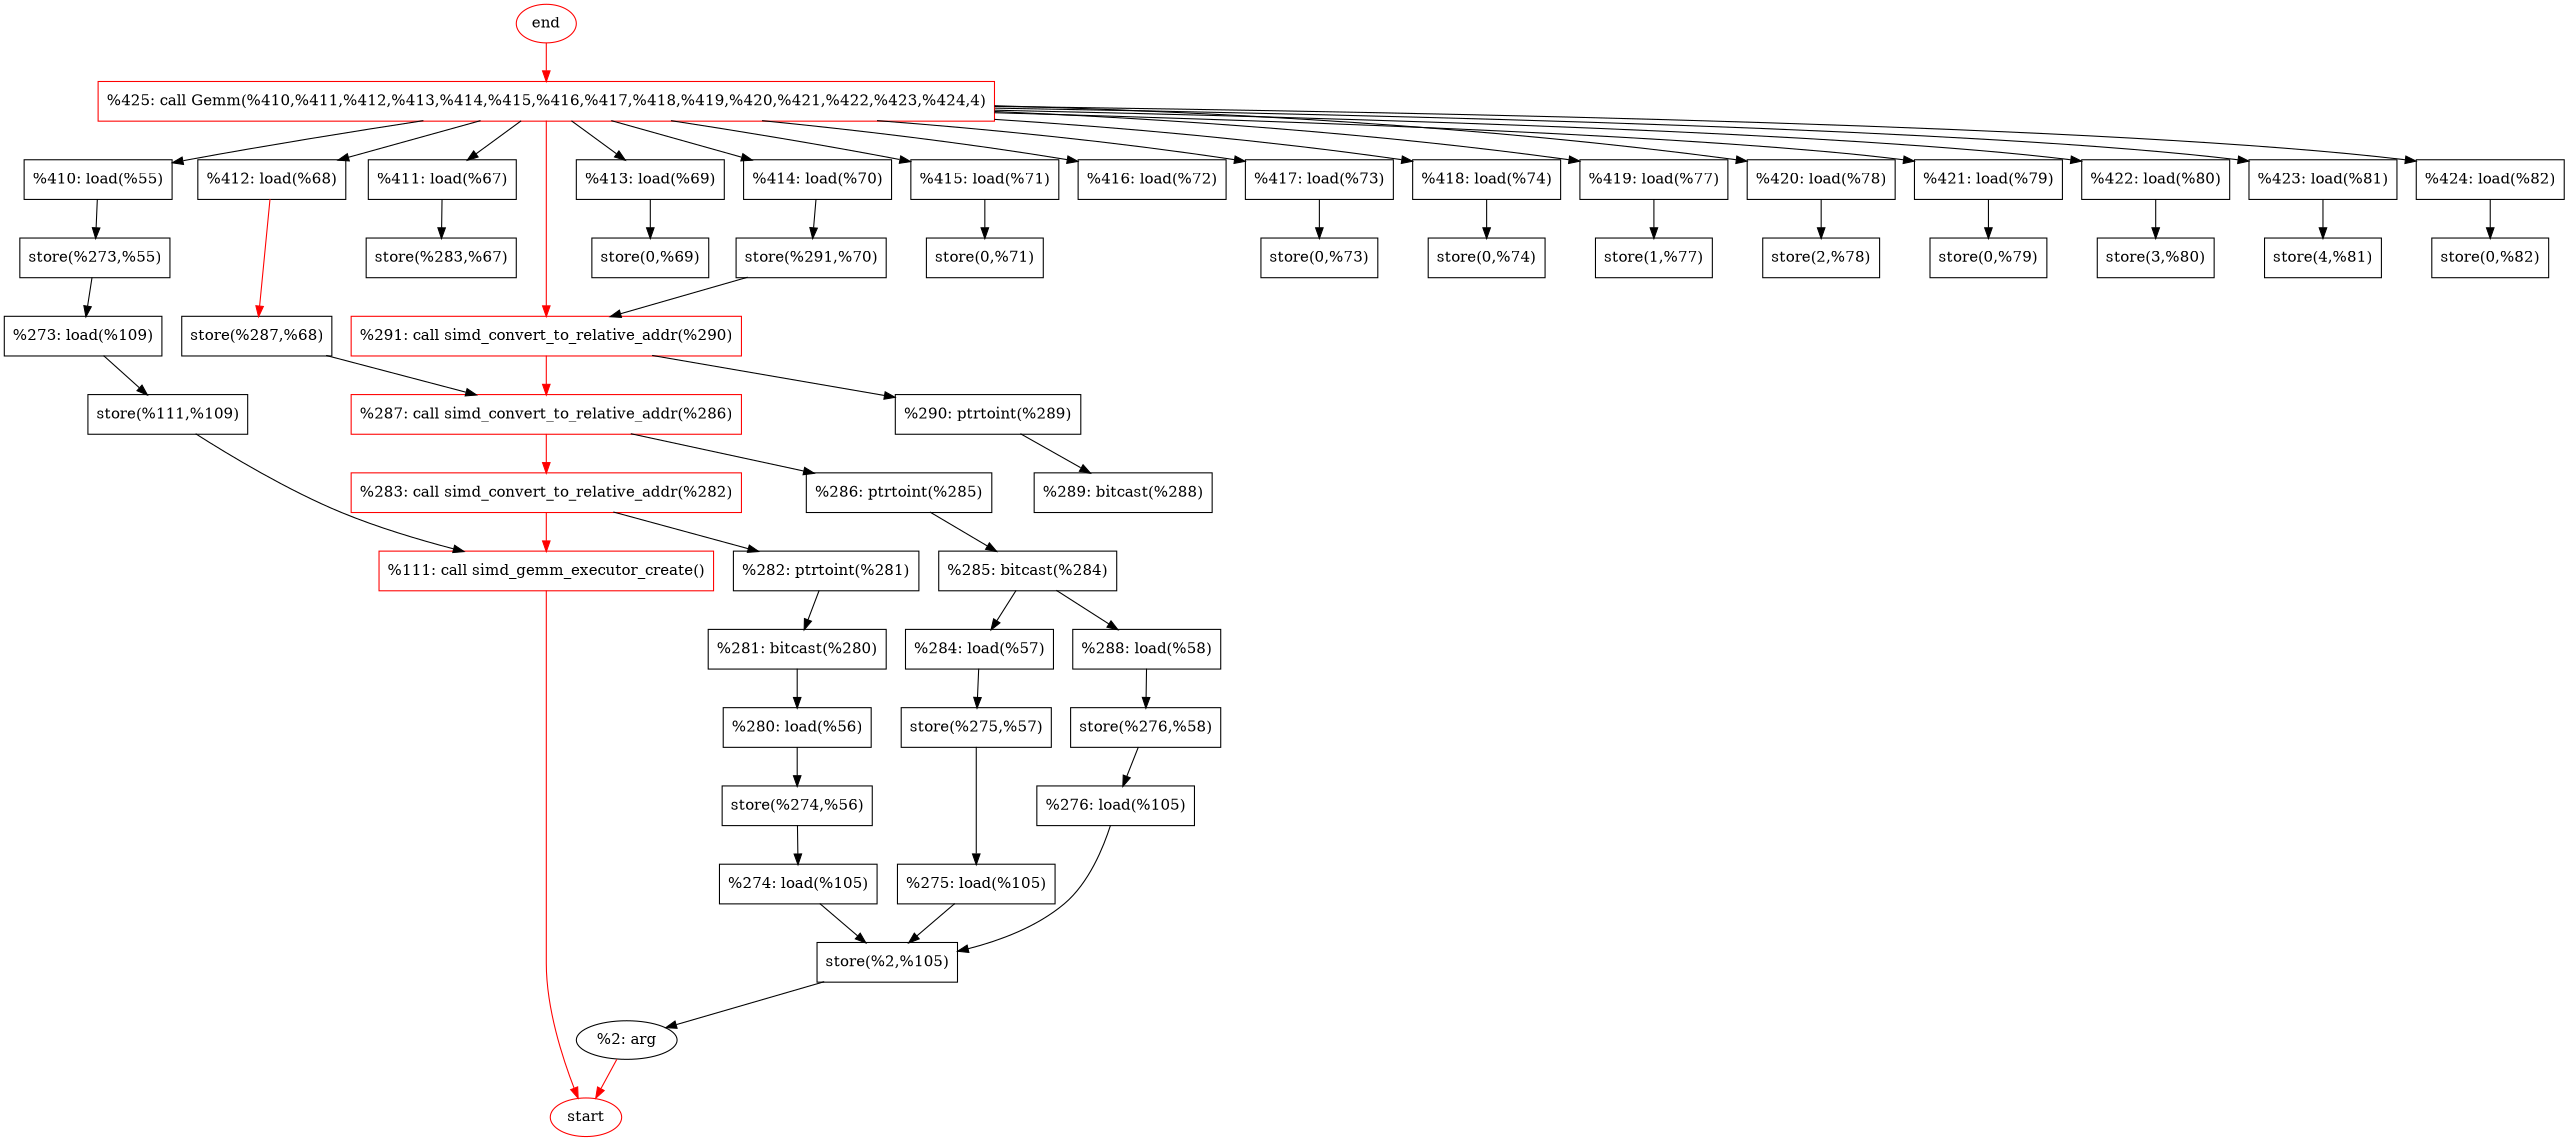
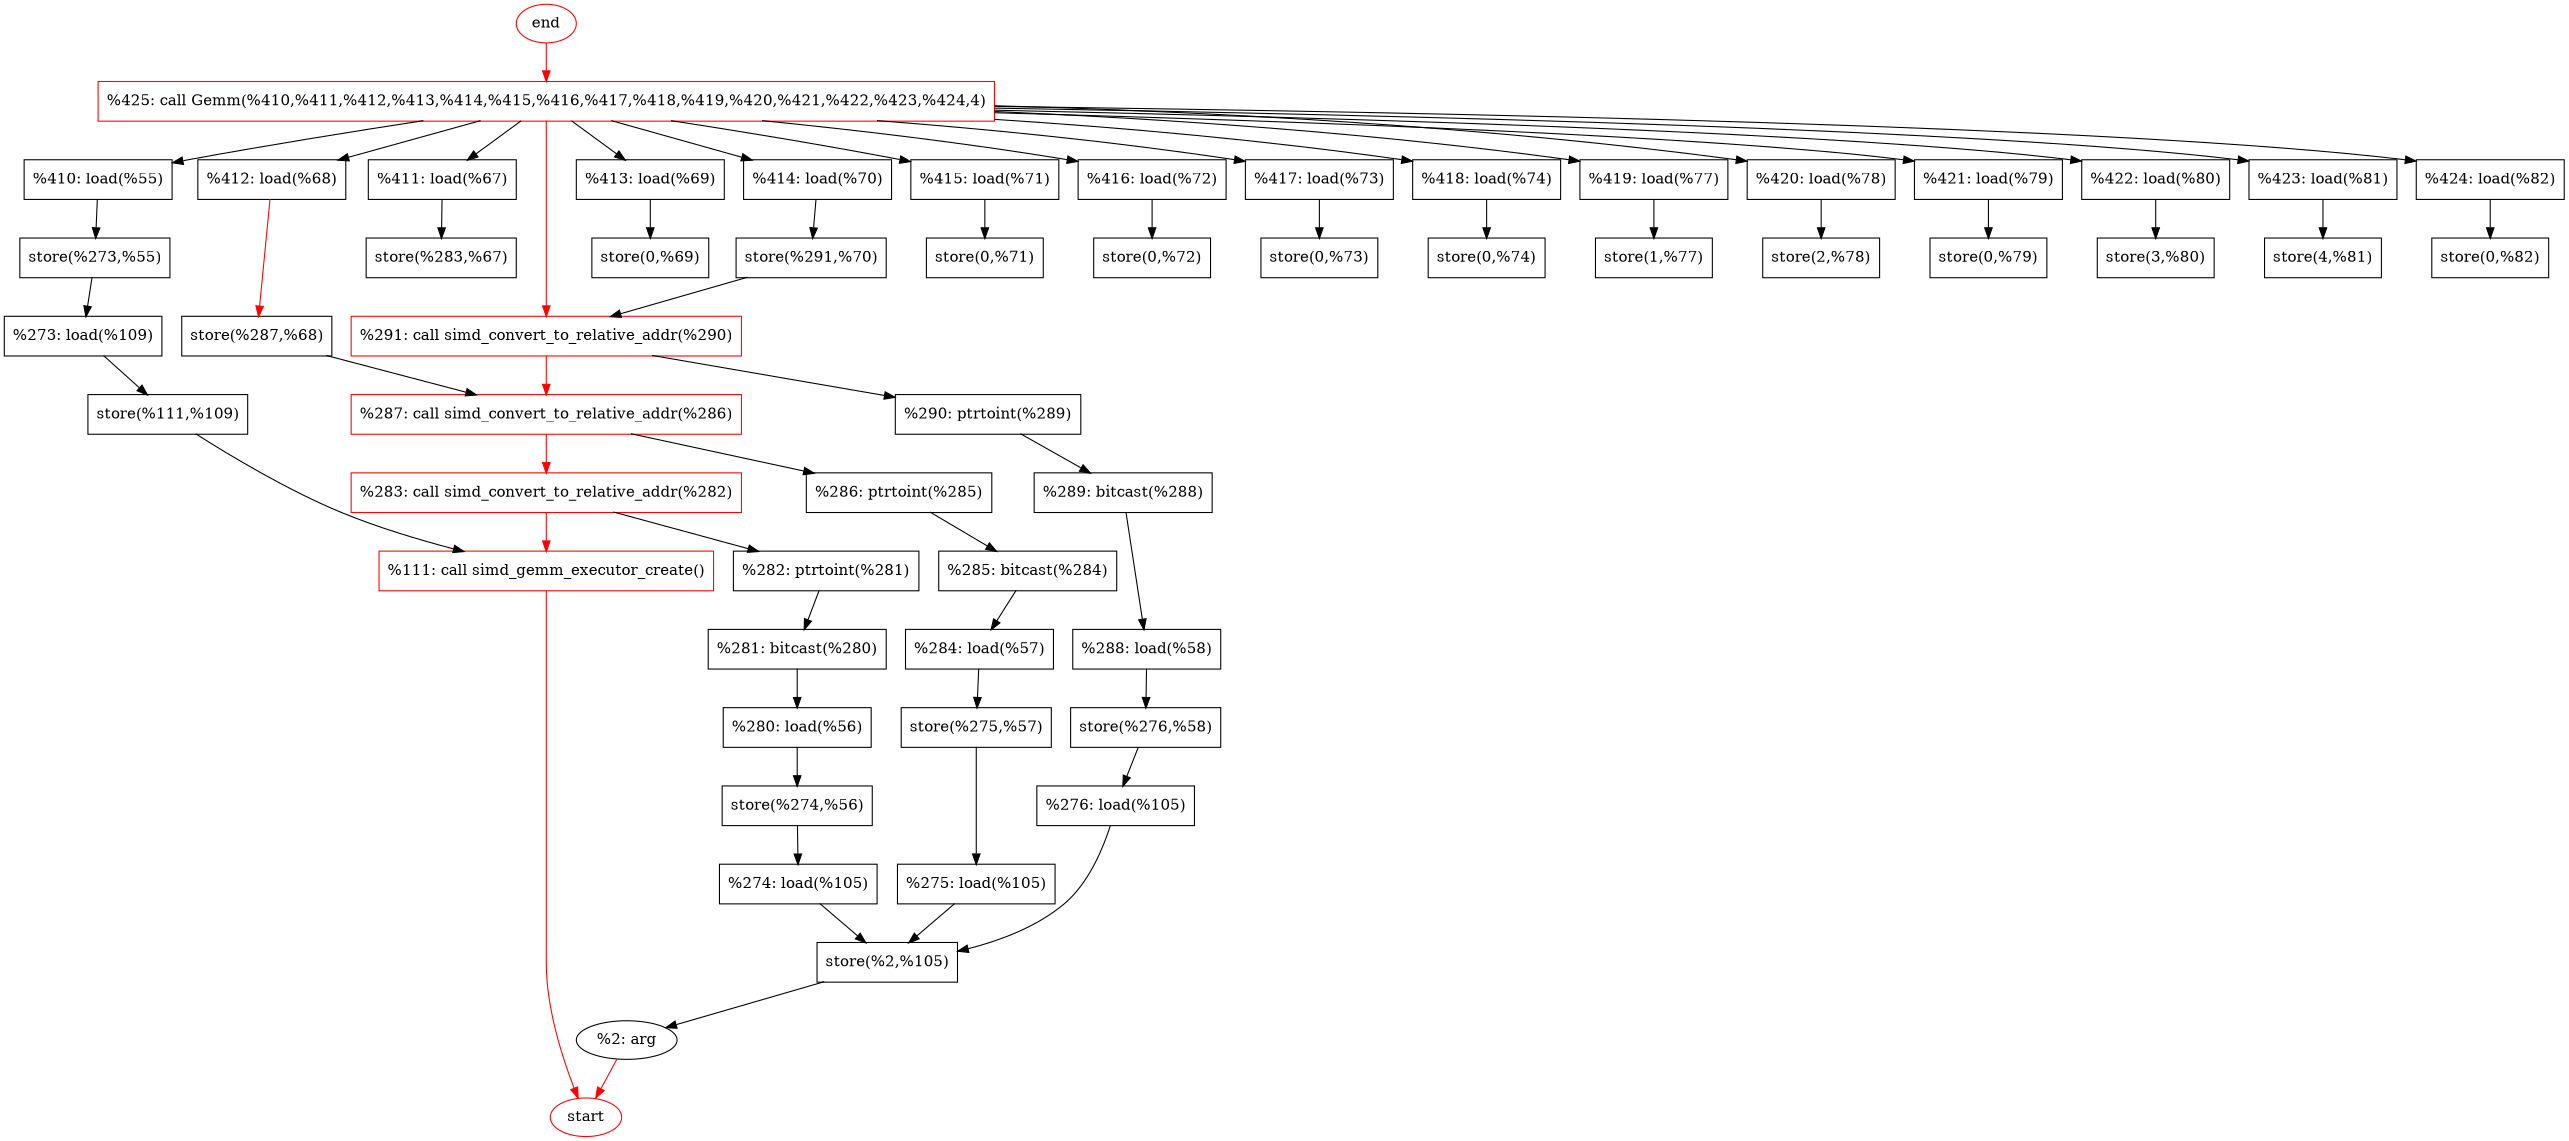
node "store(0,%72)": added
edge "%285: bitcast(%284)" -> "%288: load(%58)": now "%289: bitcast(%288)" -> "%288: load(%58)"
